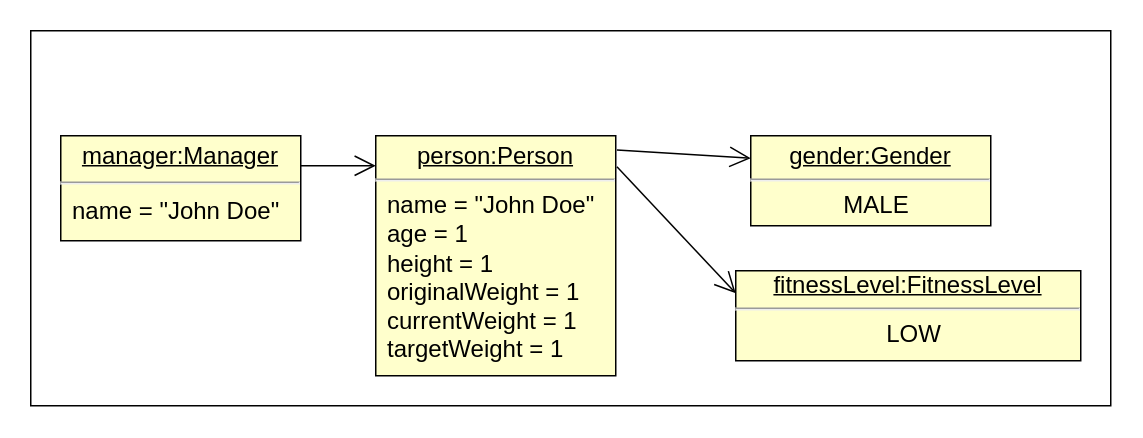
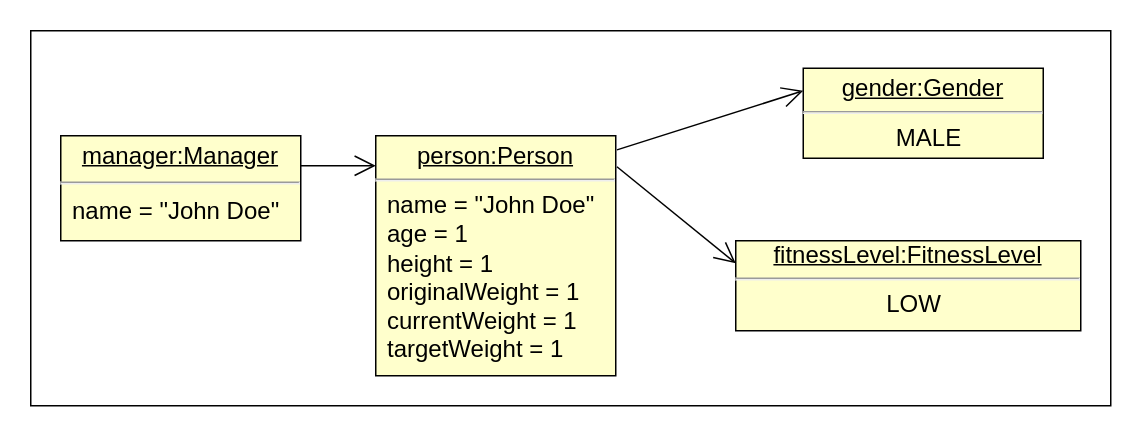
node "gender:Gender MALE": moved (871, 181) -> (923, 113)
node "fitnessLevel:FitnessLevel LOW": moved (908, 316) -> (908, 286)
